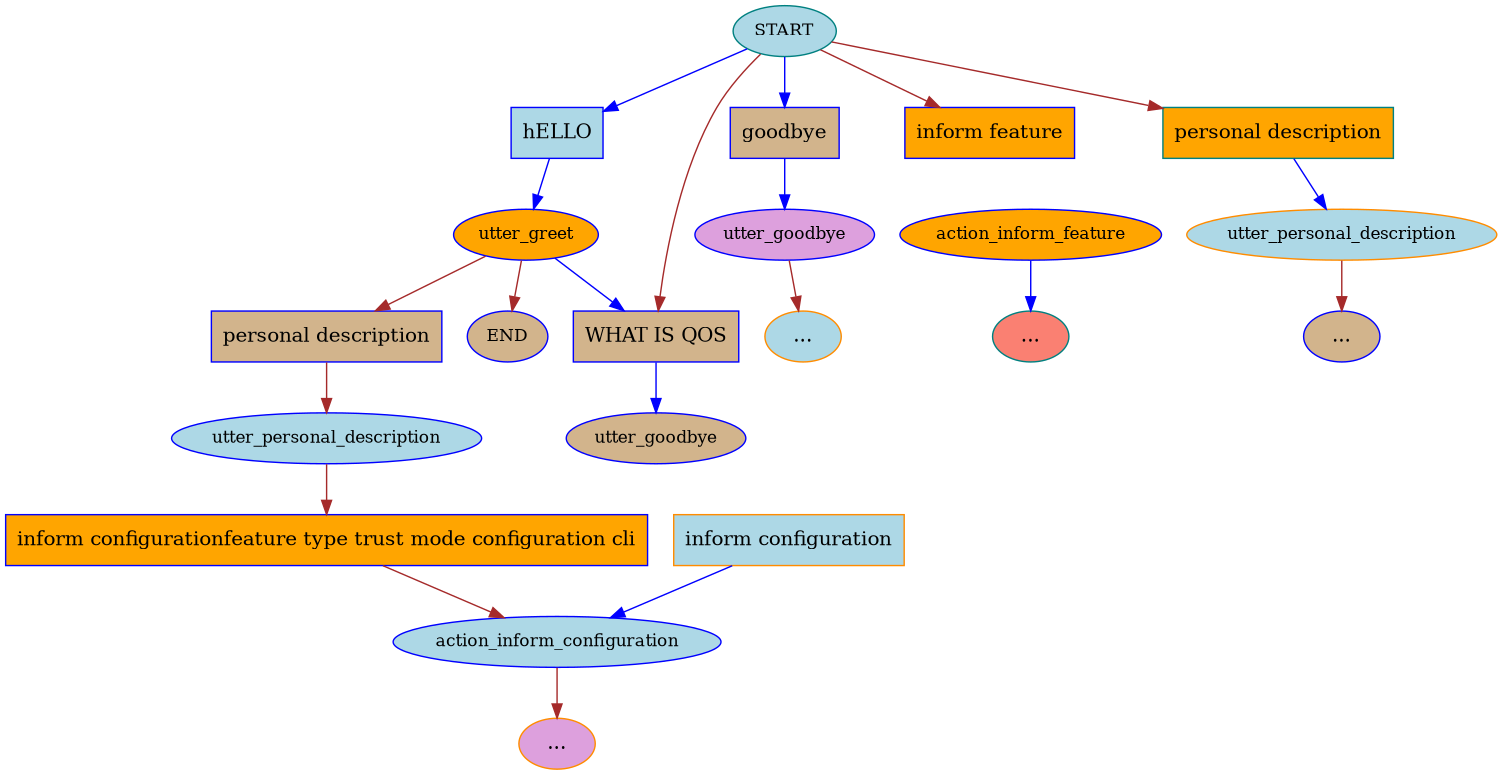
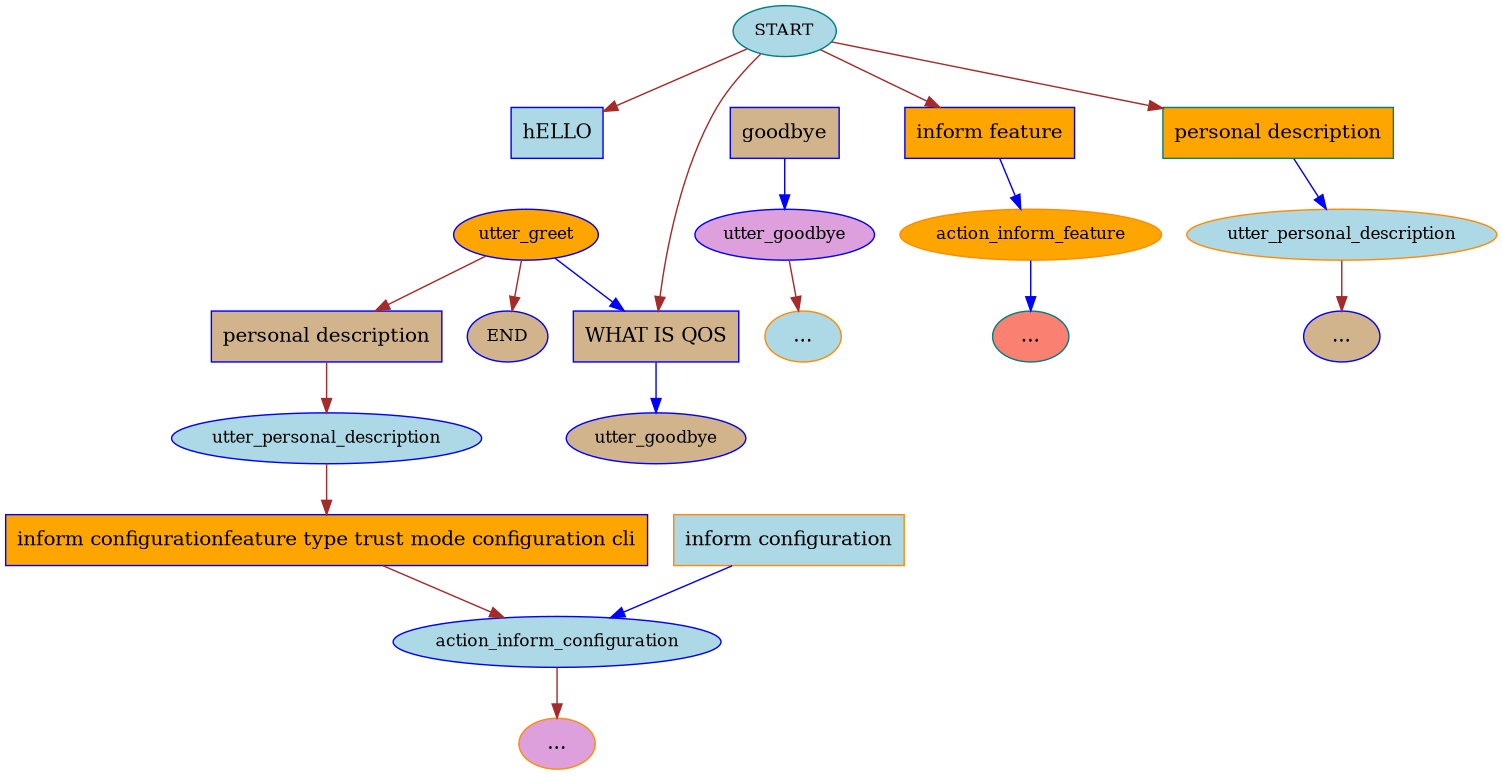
edge "START" -> "goodbye": removed
edge "START" -> "hELLO": color blue -> brown
edge "hELLO" -> "utter_greet": removed
edge "inform feature" -> "action_inform_feature": added
node "action_inform_feature": color blue -> darkorange
